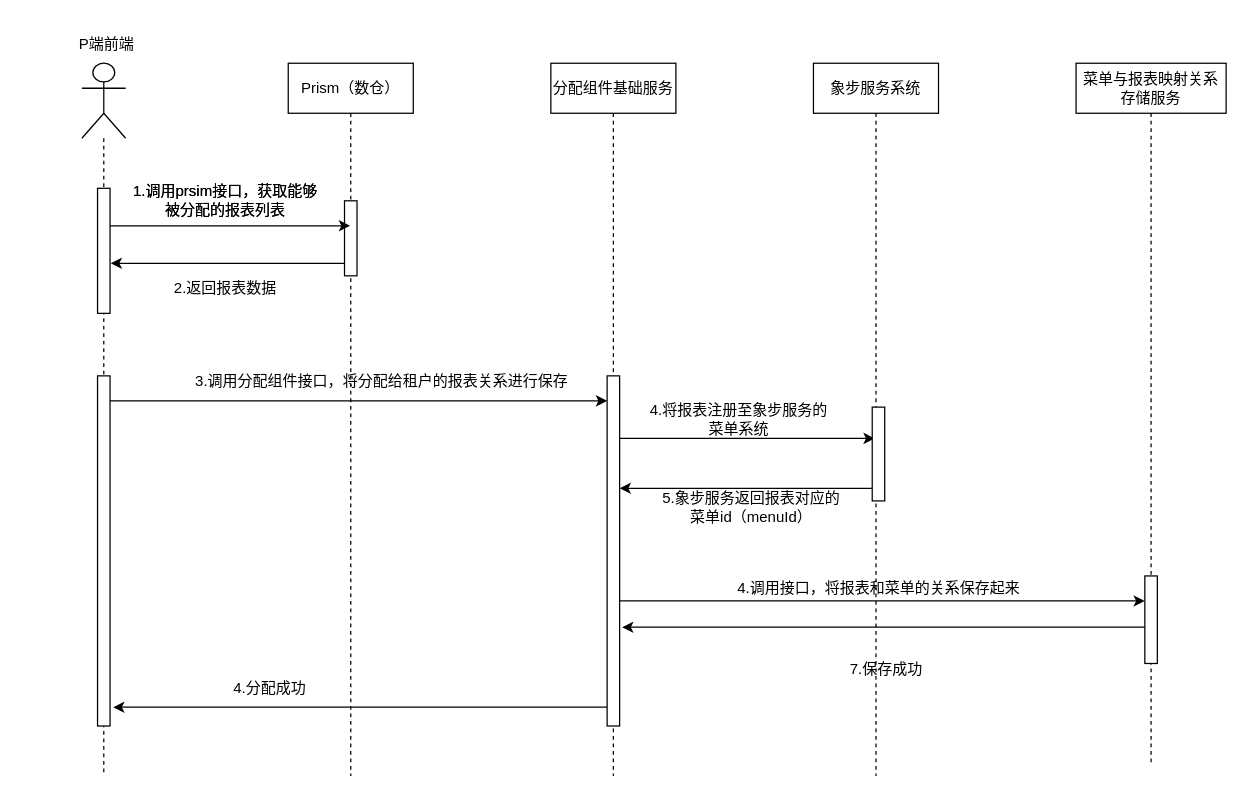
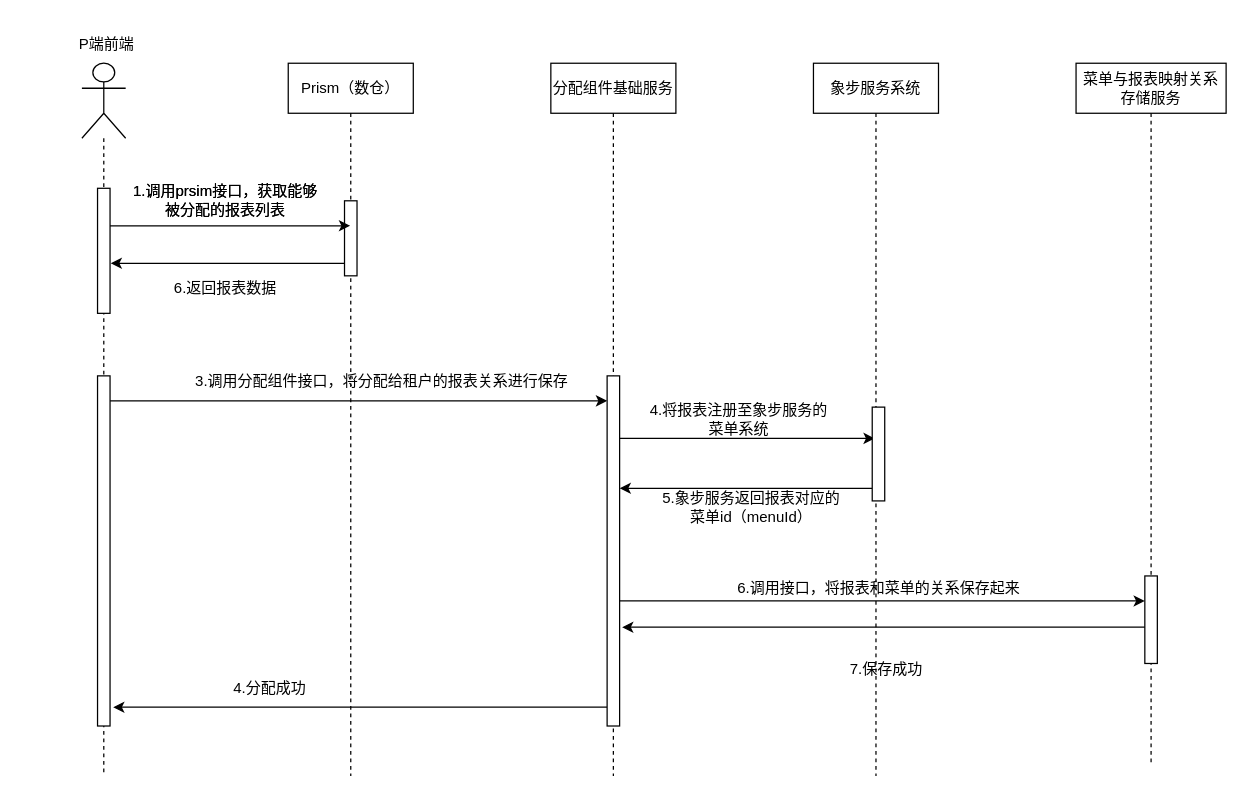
node "2.返回报表数据": label "2.返回报表数据" -> "6.返回报表数据"
node "4.调用接口，将报表和菜单的关系保存起来": label "4.调用接口，将报表和菜单的关系保存起来" -> "6.调用接口，将报表和菜单的关系保存起来"
